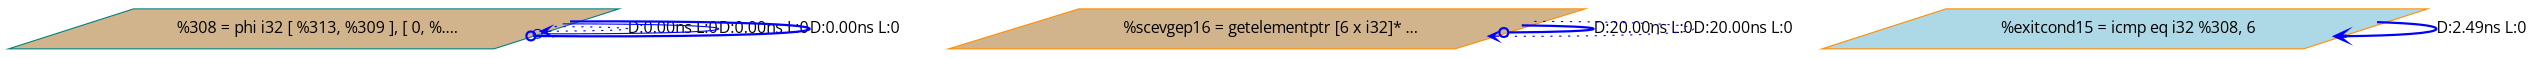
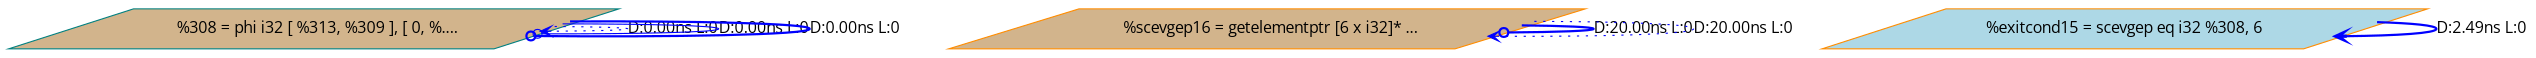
node "%exitcond15 = icmp eq i32 %308, 6": label "%exitcond15 = icmp eq i32 %308, 6" -> "%exitcond15 = scevgep eq i32 %308, 6"
